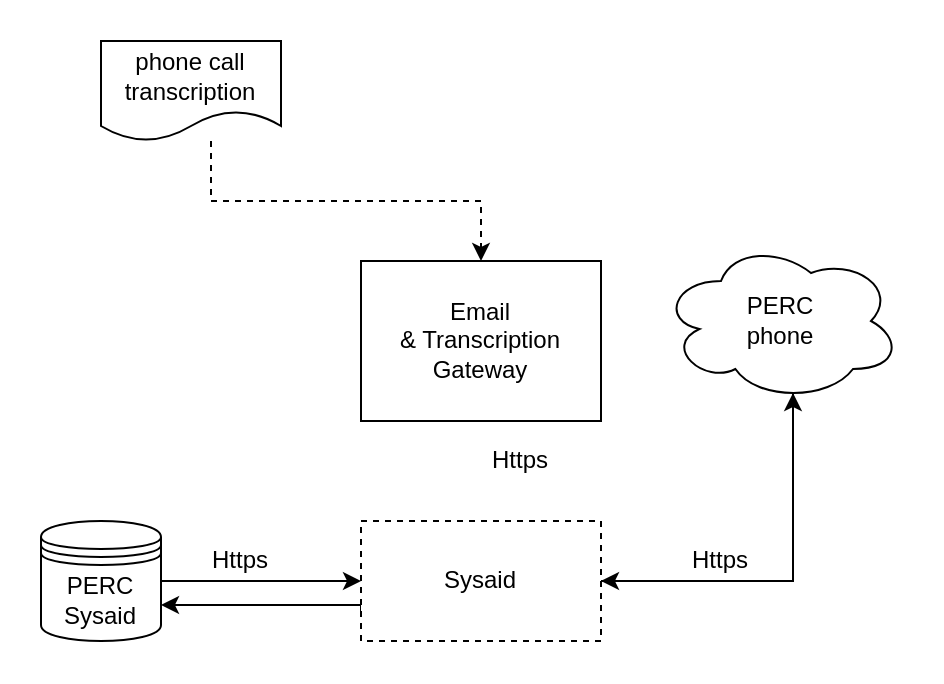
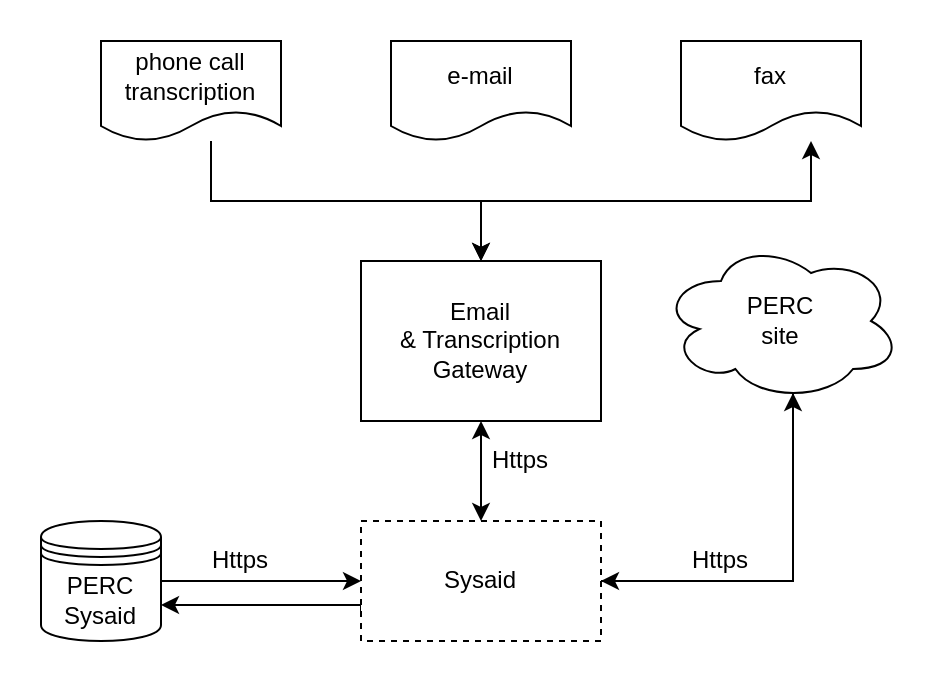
node "e-mail": added
node "fax": added
edge "phone call transcription" -> "Email & Transcription Gateway": style dashed -> solid
edge "fax" -- "Email & Transcription Gateway": added
node "PERC phone": label "PERC phone" -> "PERC site"
edge "Email & Transcription Gateway" -- "Sysaid": added
